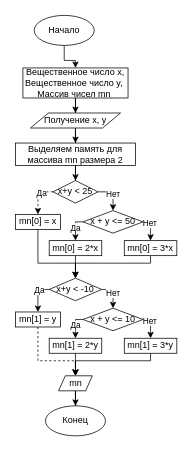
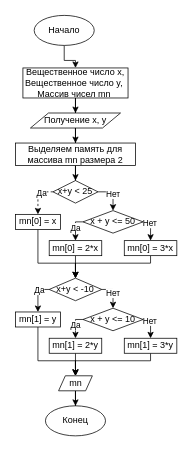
edge "mn[1] = y" -> "mn": style dashed -> solid
